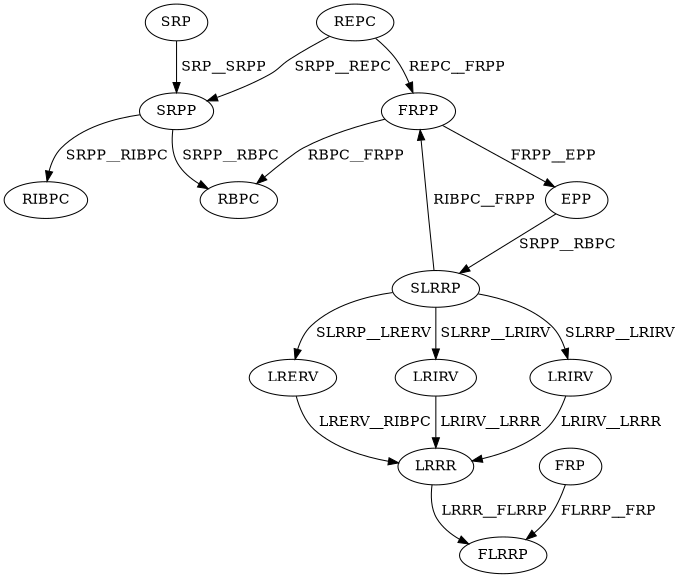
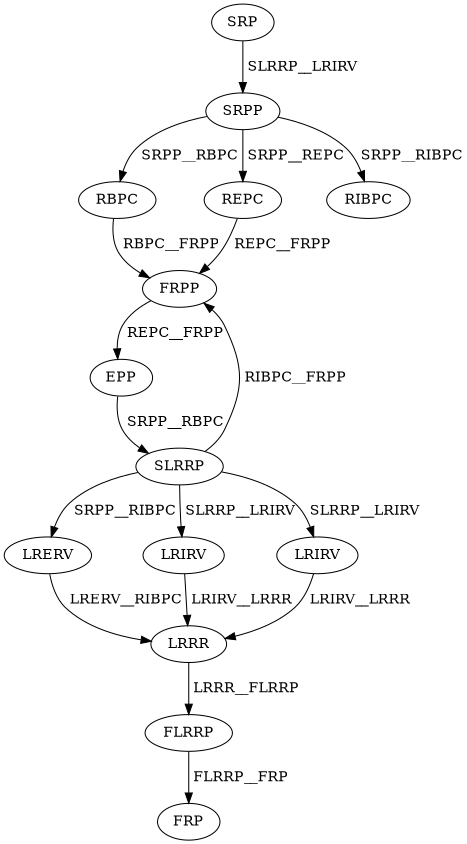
edge "SRP" -> "SRPP": label " SRP__SRPP" -> " SLRRP__LRIRV"
edge "REPC" -> "SRPP": reversed
edge "FRPP" -> "RBPC": reversed
edge "FRPP" -> "EPP": label " FRPP__EPP" -> " REPC__FRPP"
edge "SLRRP" -> "LRERV": label " SLRRP__LRERV" -> " SRPP__RIBPC"
edge "FRP" -> "FLRRP": reversed
